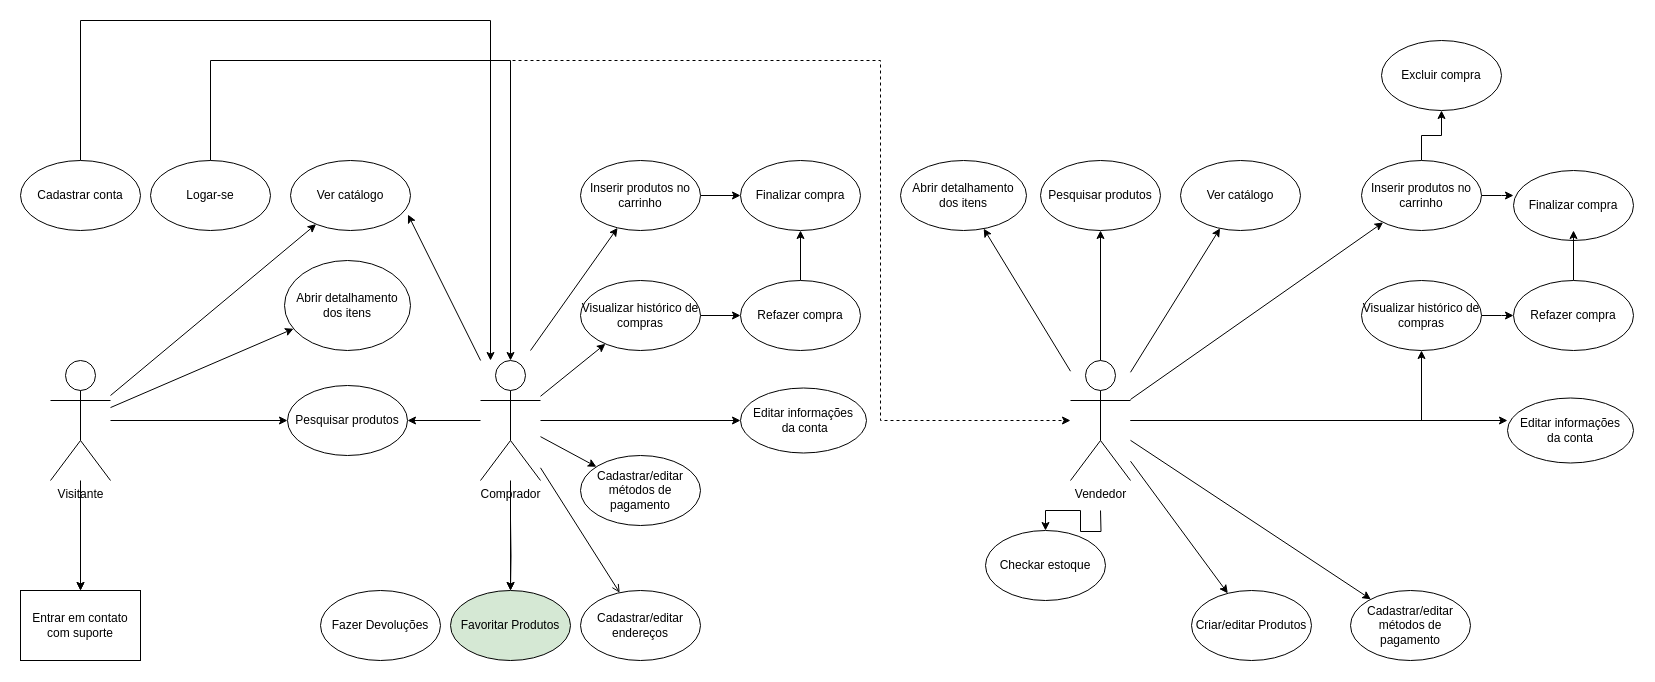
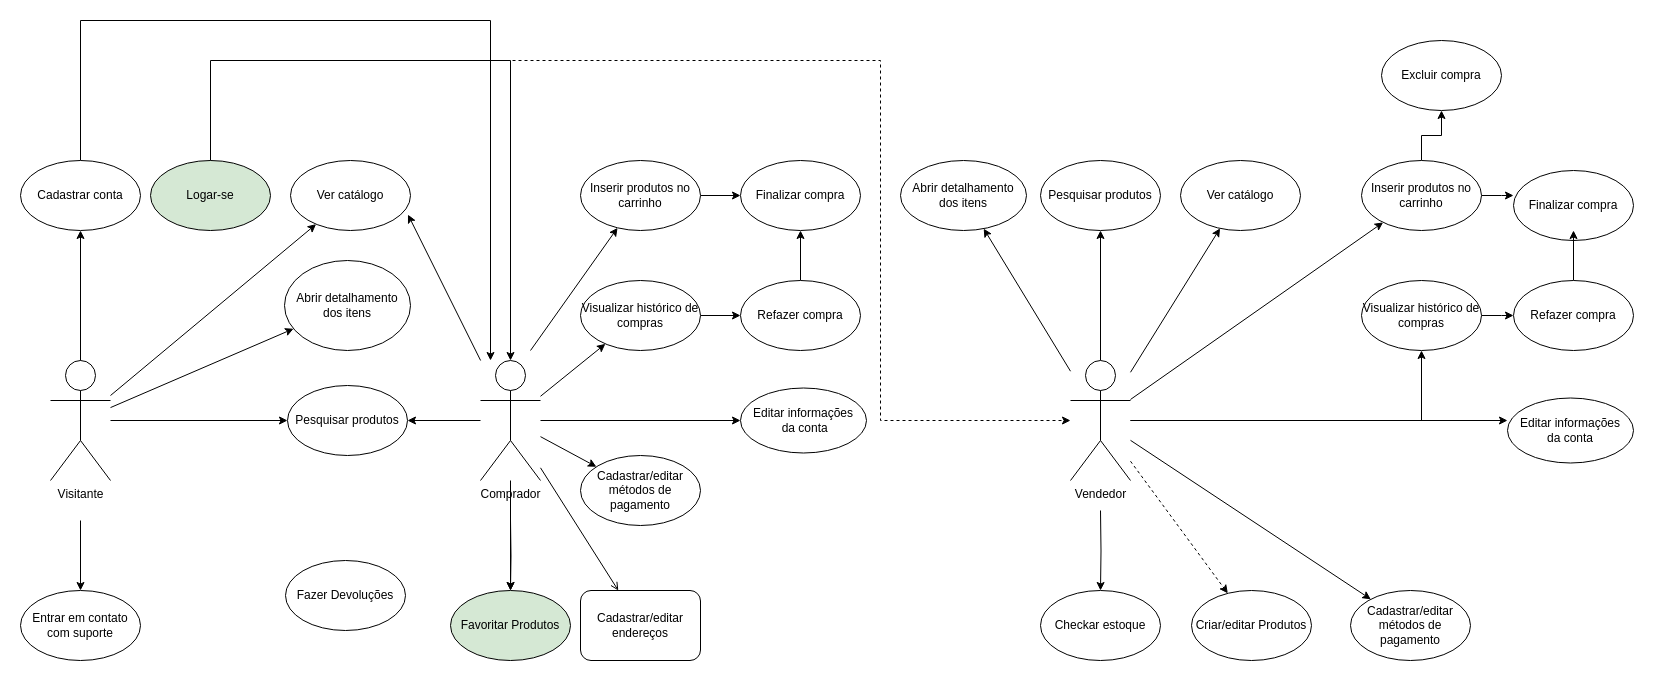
node "Logar-se": fillcolor #ffffff -> #d5e8d4
edge "Visitante" -> "Entrar em contato com suporte": now "Visitante" -> "Cadastrar conta"
edge "Vendedor" -> "Criar/editar Produtos": style solid -> dashed
node "Checkar estoque": moved (1046, 566) -> (1101, 626)
node "Entrar em contato com suporte": shape rectangle -> ellipse
node "Fazer Devoluções": moved (381, 626) -> (346, 596)
node "Cadastrar/editar endereços": shape ellipse -> rounded rectangle
